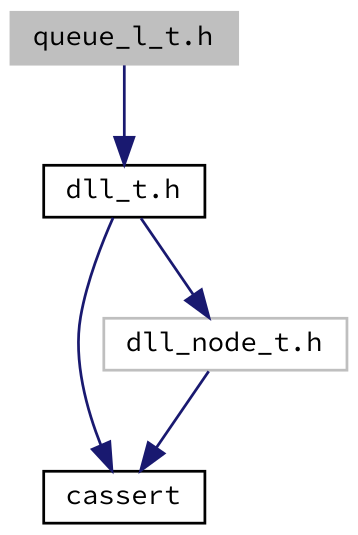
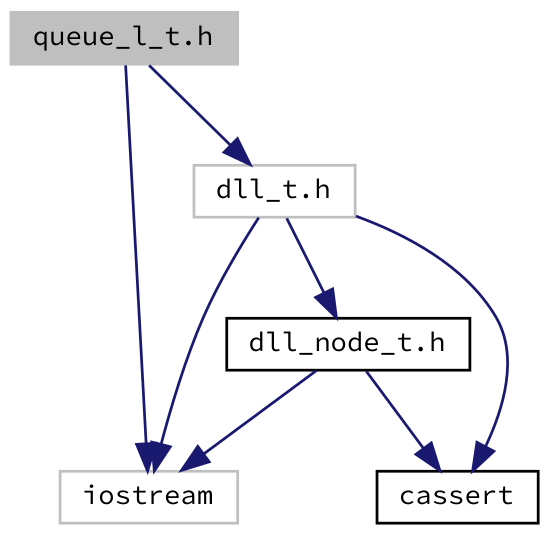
node "dll_t.h": color black -> grey75
node "dll_node_t.h": color grey75 -> black
node "iostream": added
